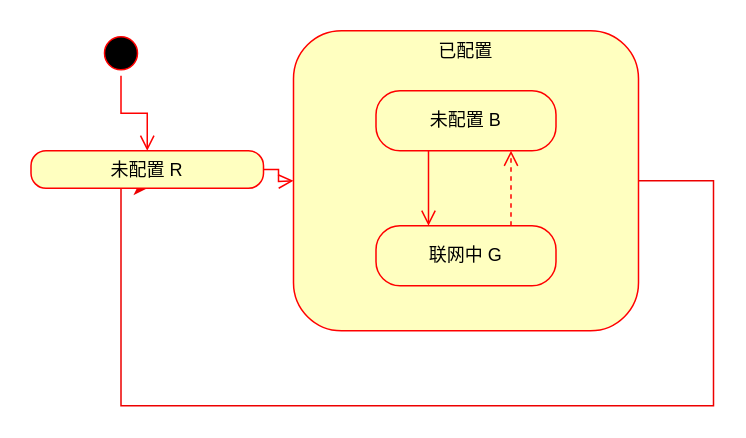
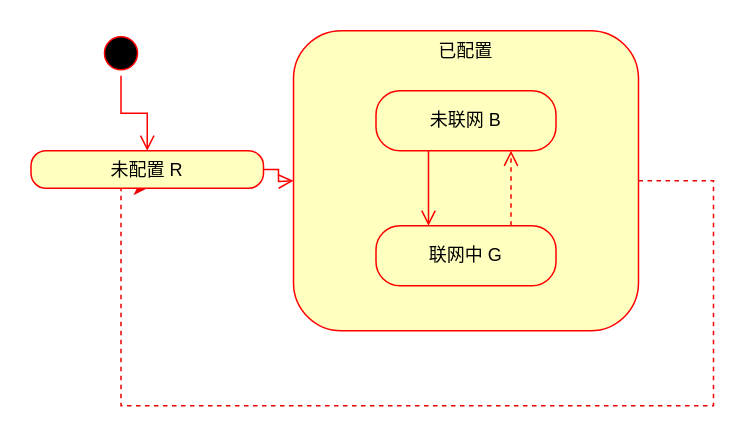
node "未配置 B": label "未配置 B" -> "未联网 B"
edge "已配置" -> "未配置 R": style solid -> dashed
